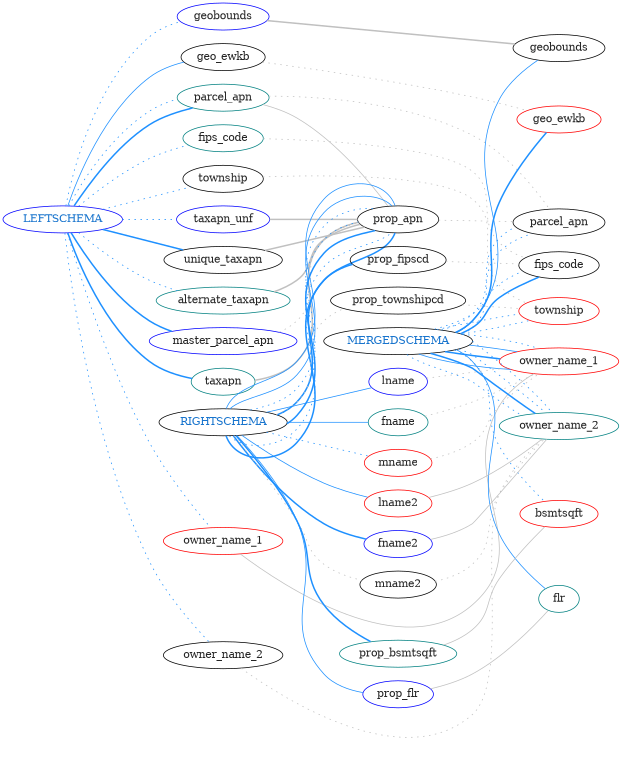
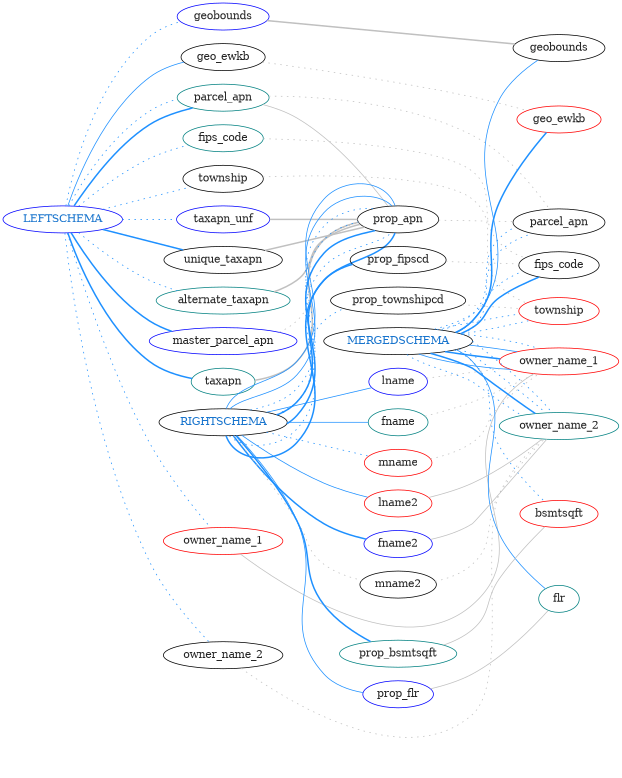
edge "prop_townshipcd" -- "RIGHTSCHEMA": color gray -> dodgerblue
